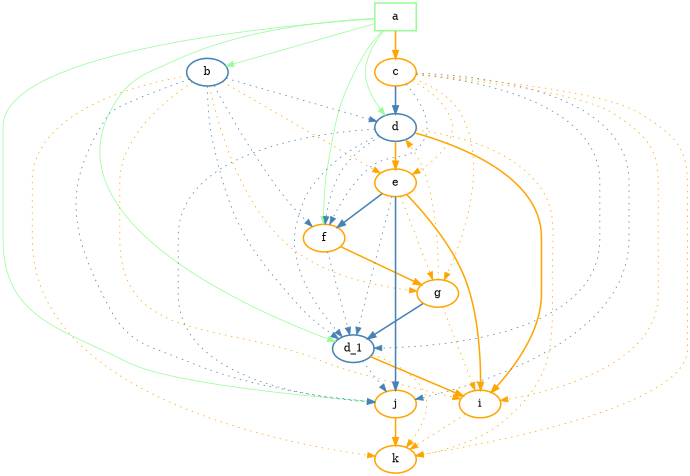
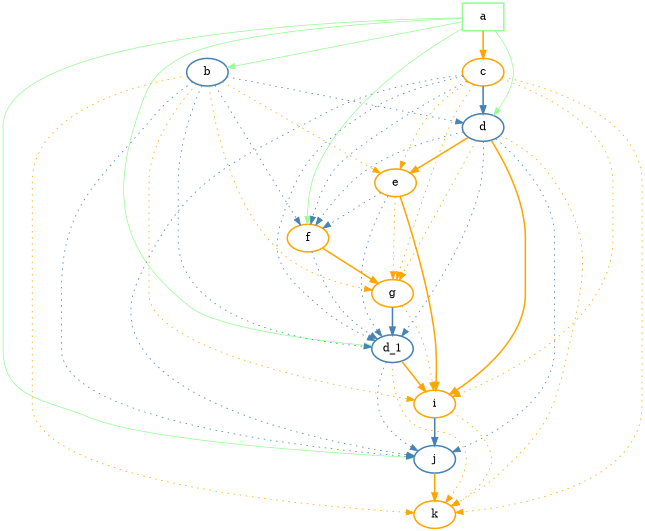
edge "e" -> "f": style bold -> dotted
edge "g" -> "d": reversed
edge "e" -> "j": now "i" -> "j"
node "j": color orange -> steelblue
